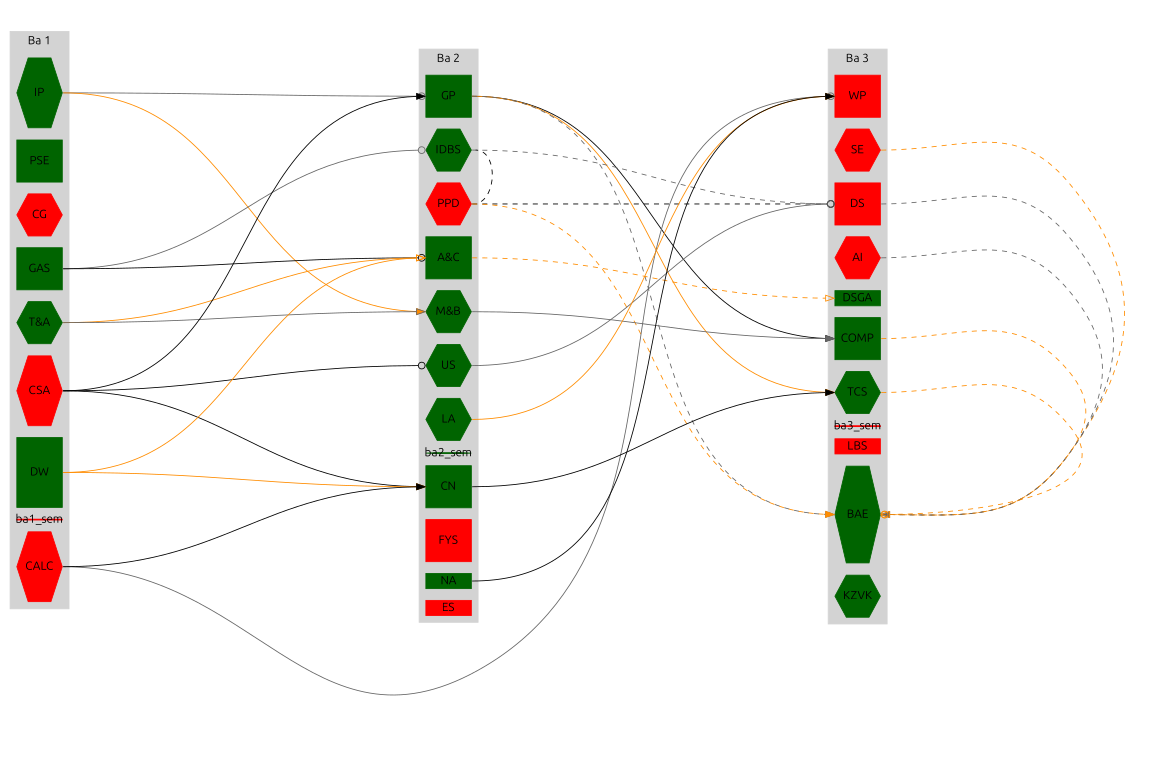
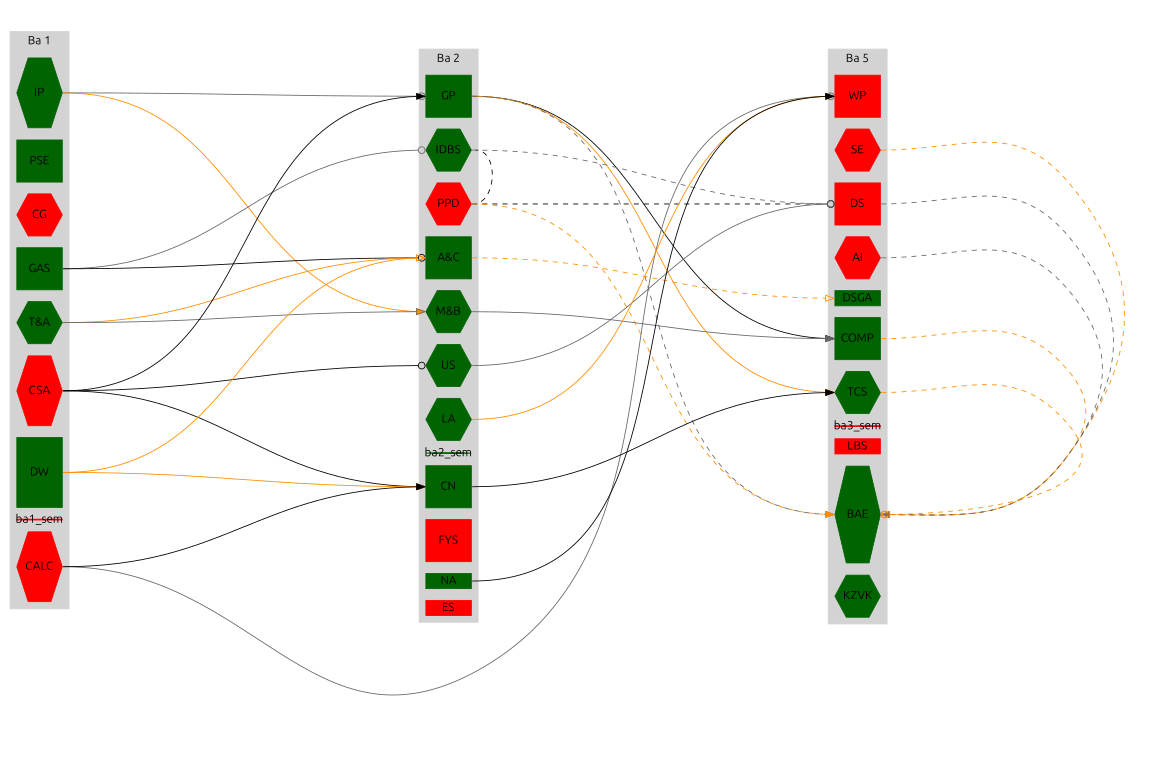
cluster "Ba 3": label "Ba 3" -> "Ba 5"
